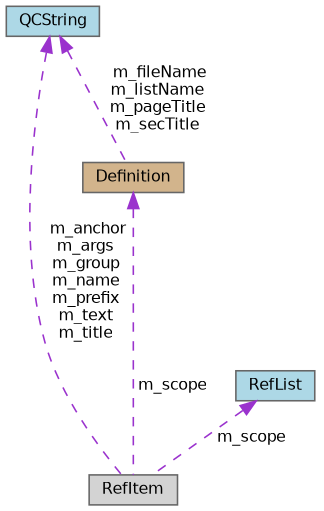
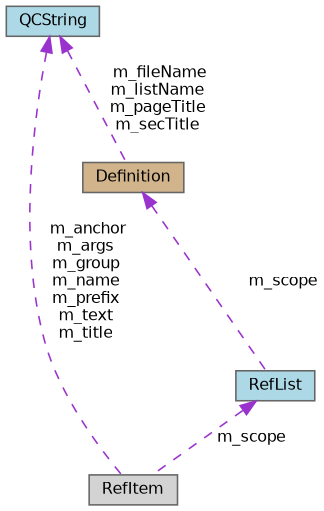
edge "RefItem" -> "Definition": now "RefList" -> "Definition"
